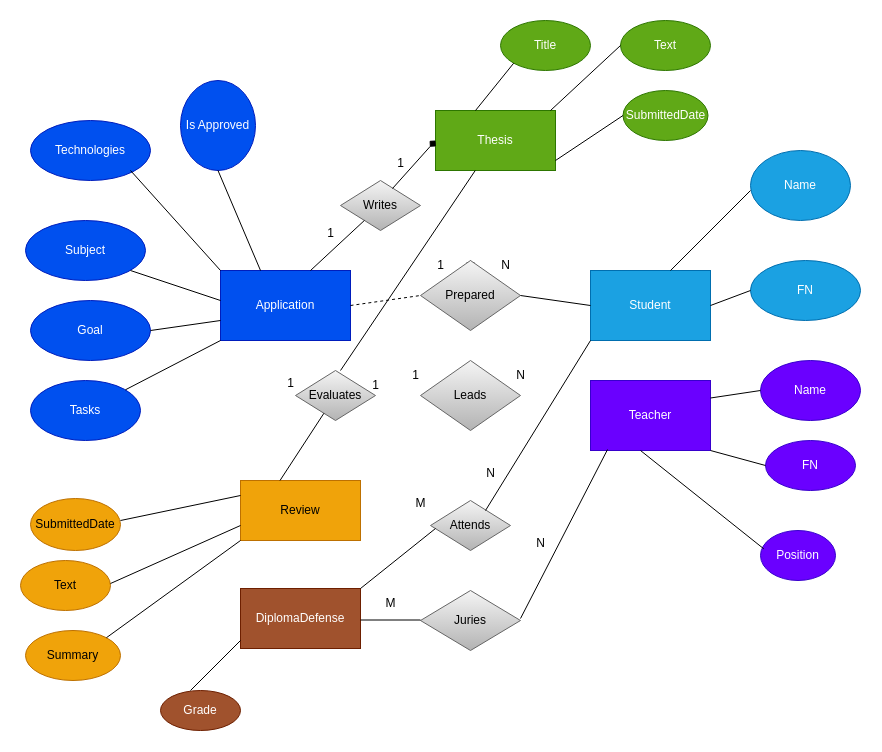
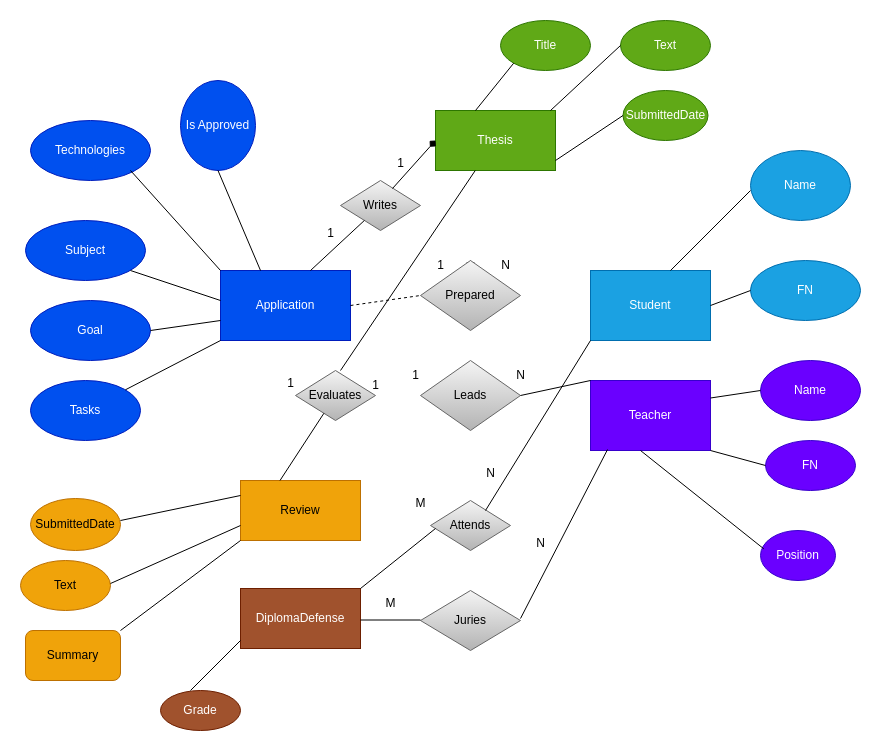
edge "Prepared" -- "Student": removed
edge "Leads" -- "Teacher": added
node "Summary": shape ellipse -> rounded rectangle
